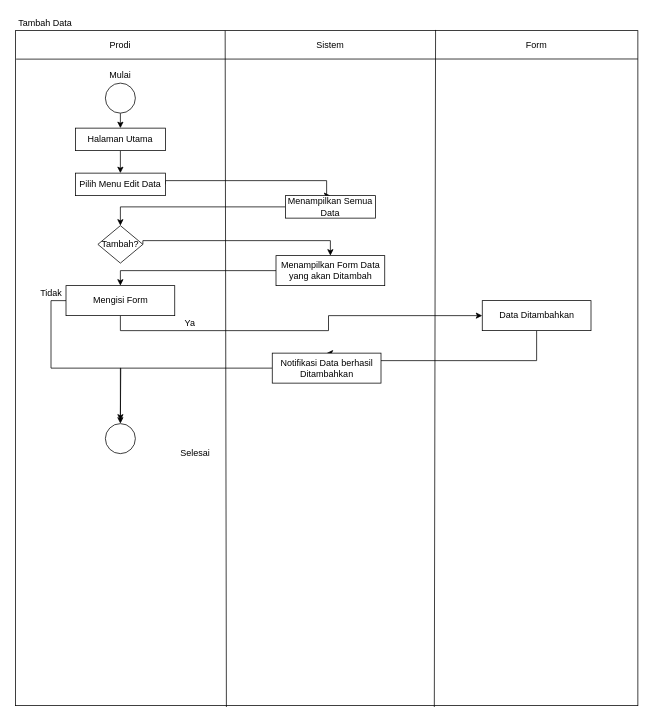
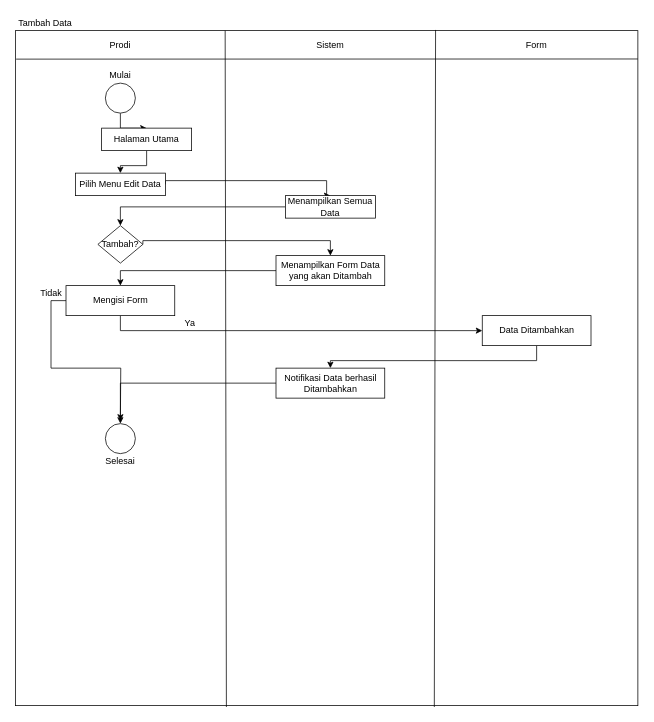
node "Halaman Utama": moved (120, 139) -> (147, 139)
node "Data Ditambahkan": moved (537, 315) -> (537, 330)
node "Notifikasi Data berhasil Ditambahkan": moved (327, 368) -> (330, 383)
node "Selesai": moved (195, 453) -> (120, 461)
